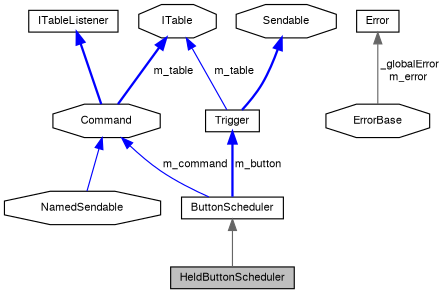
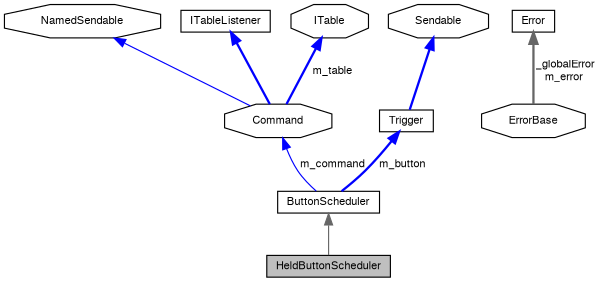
edge "ErrorBase" -> "Error": style solid -> bold
edge "Trigger" -> "ITable": removed, label "m_table"
edge "NamedSendable" -> "Command": reversed
